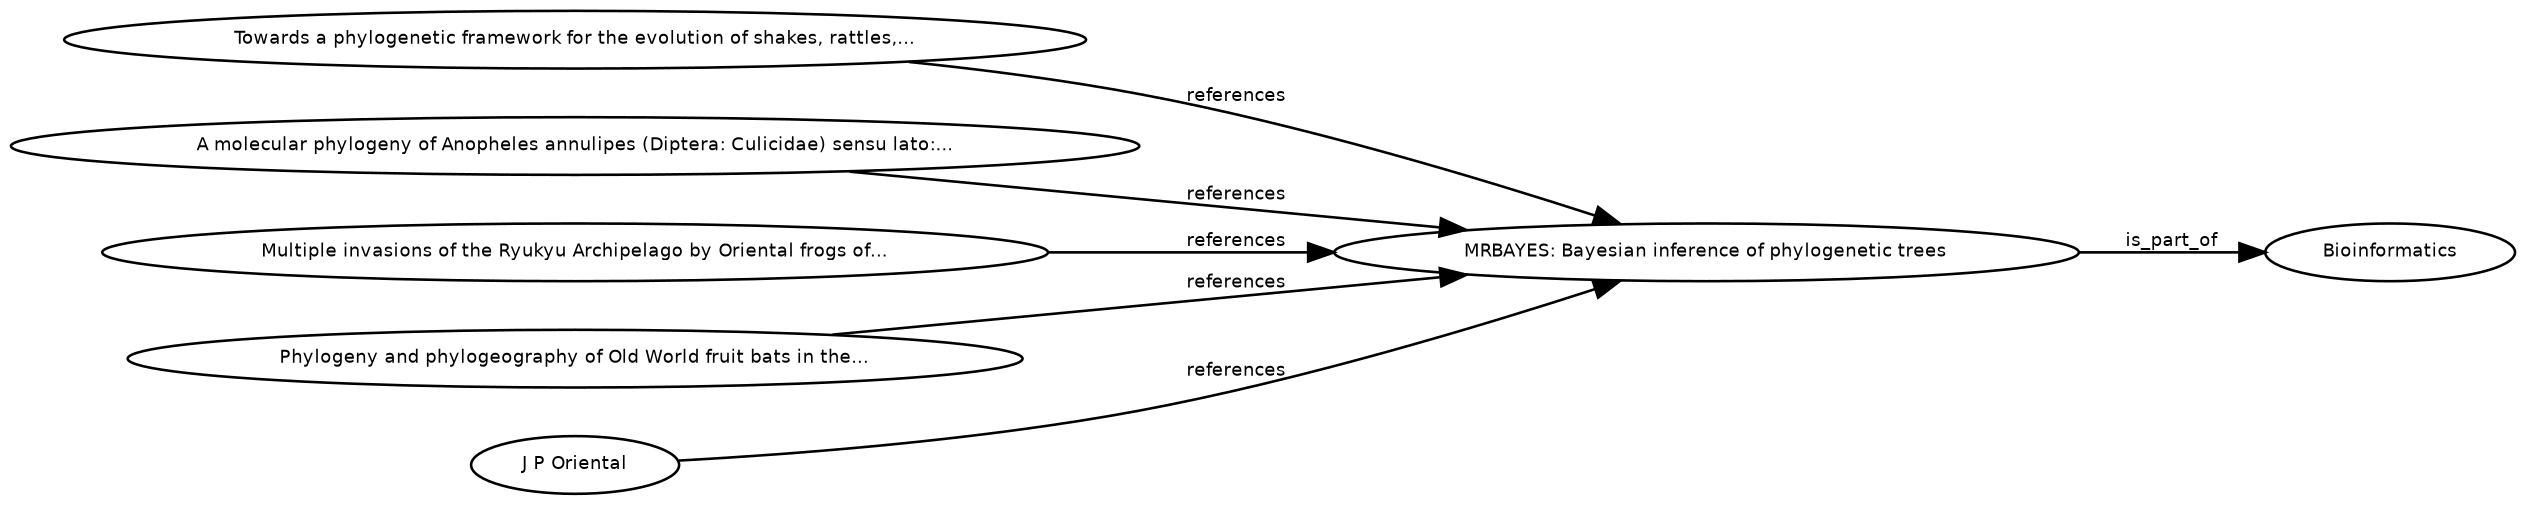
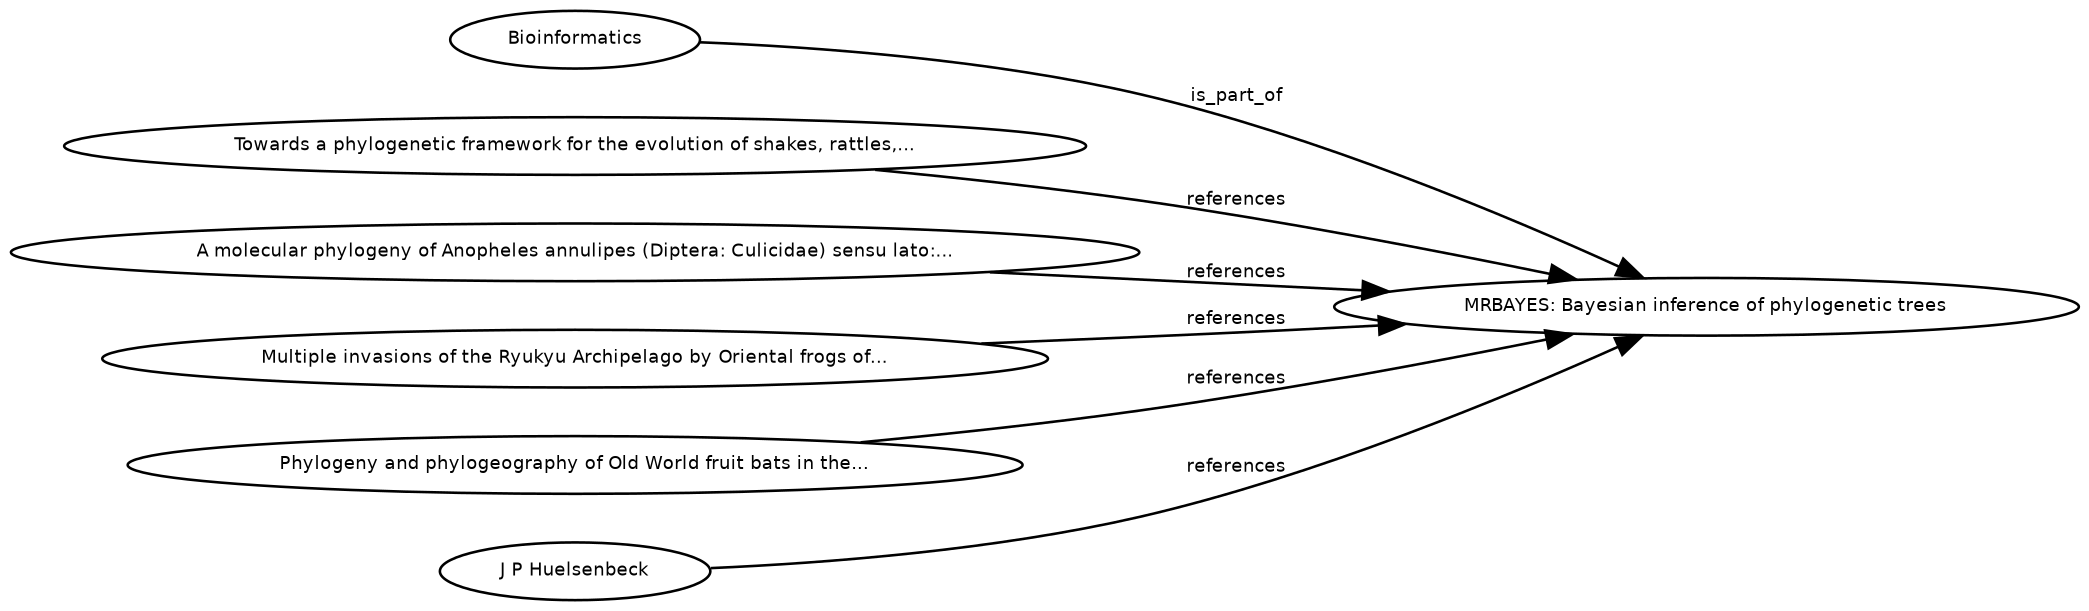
edge "MRBAYES: Bayesian inference of phylogenetic trees" -> "Bioinformatics": reversed
node "J P Oriental": label "J P Oriental" -> "J P Huelsenbeck"
